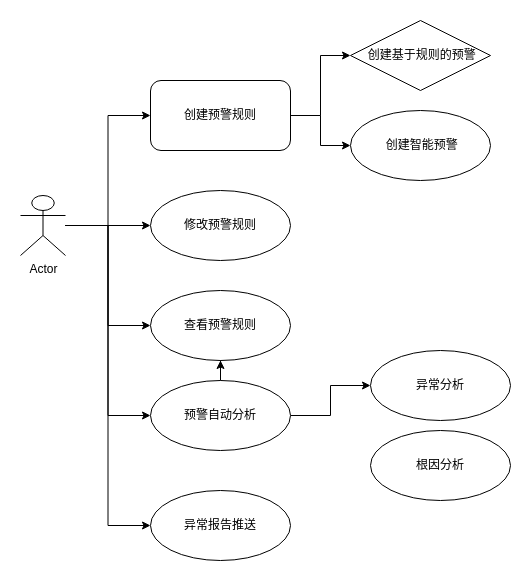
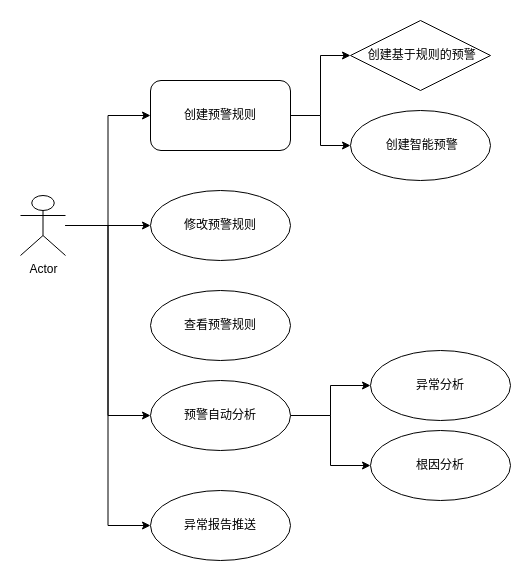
edge "Actor" -> "查看预警规则": removed
edge "预警自动分析" -> "查看预警规则": now "预警自动分析" -> "根因分析"
